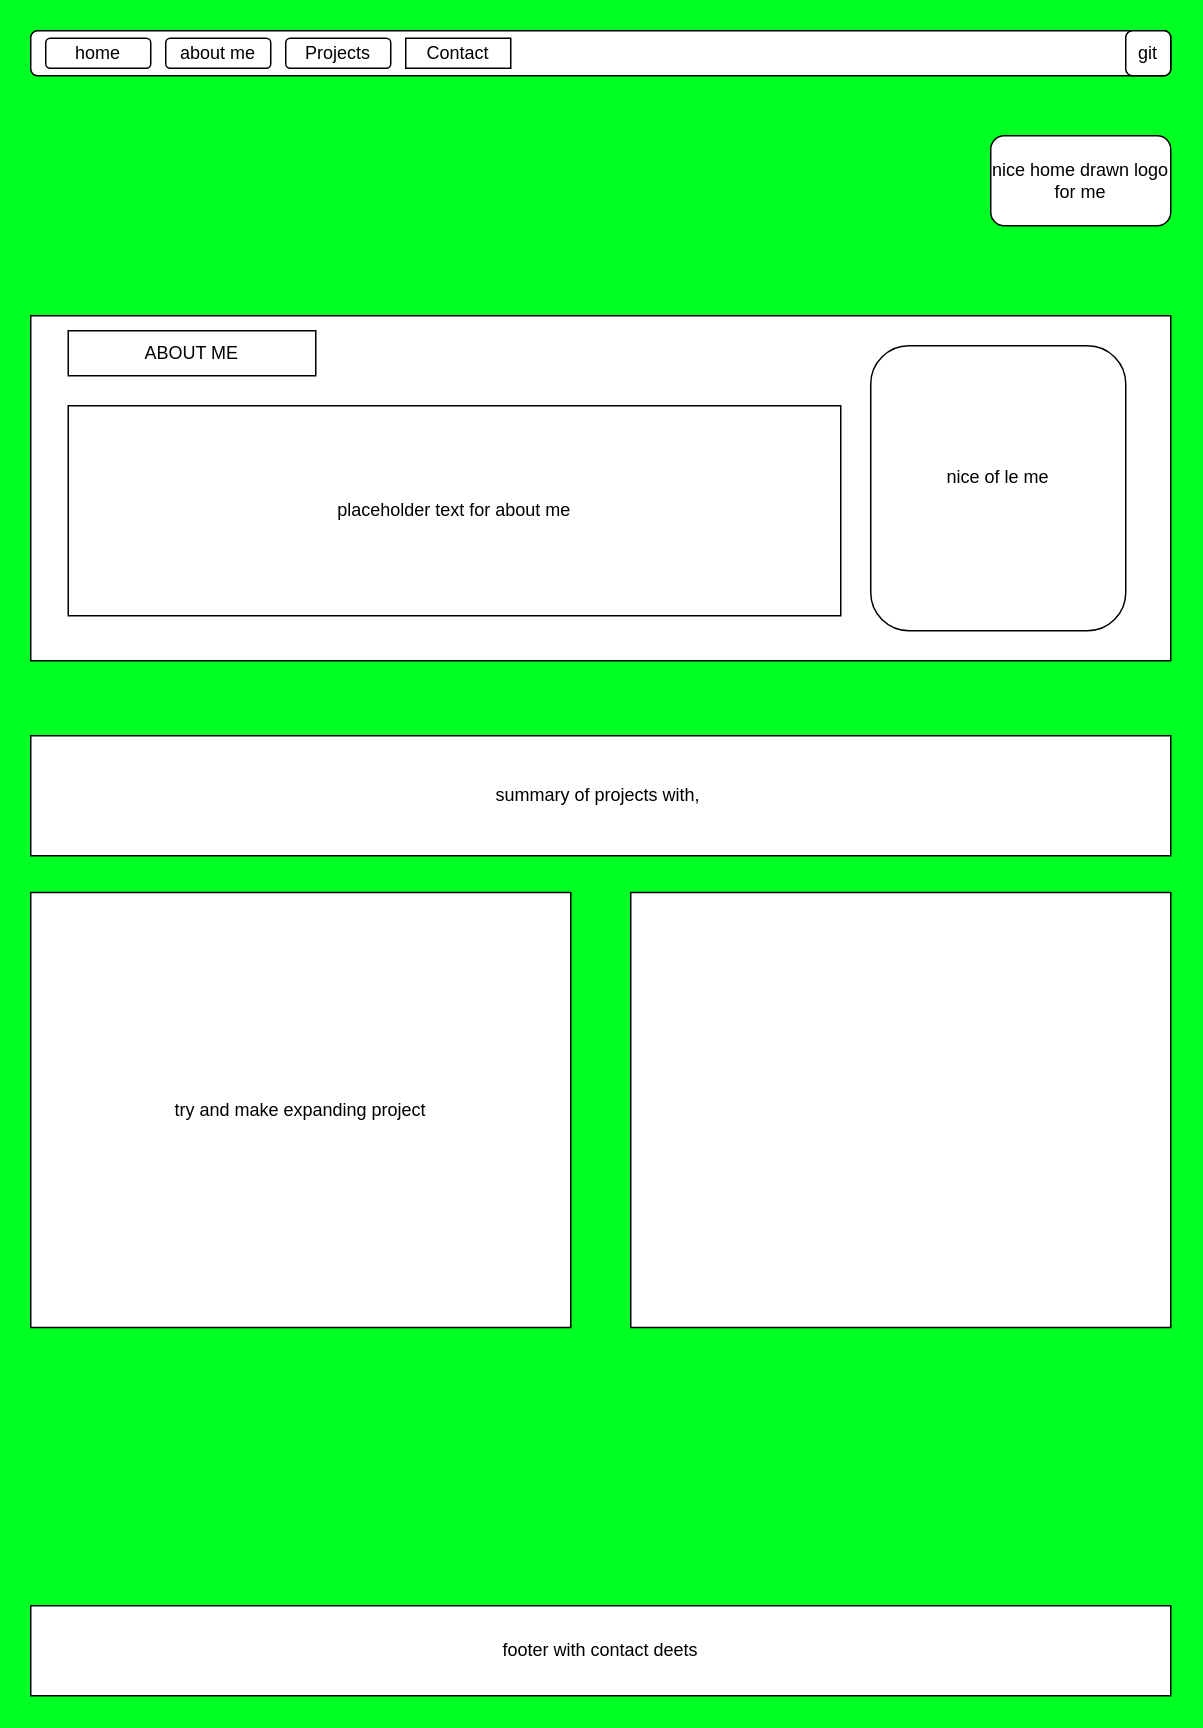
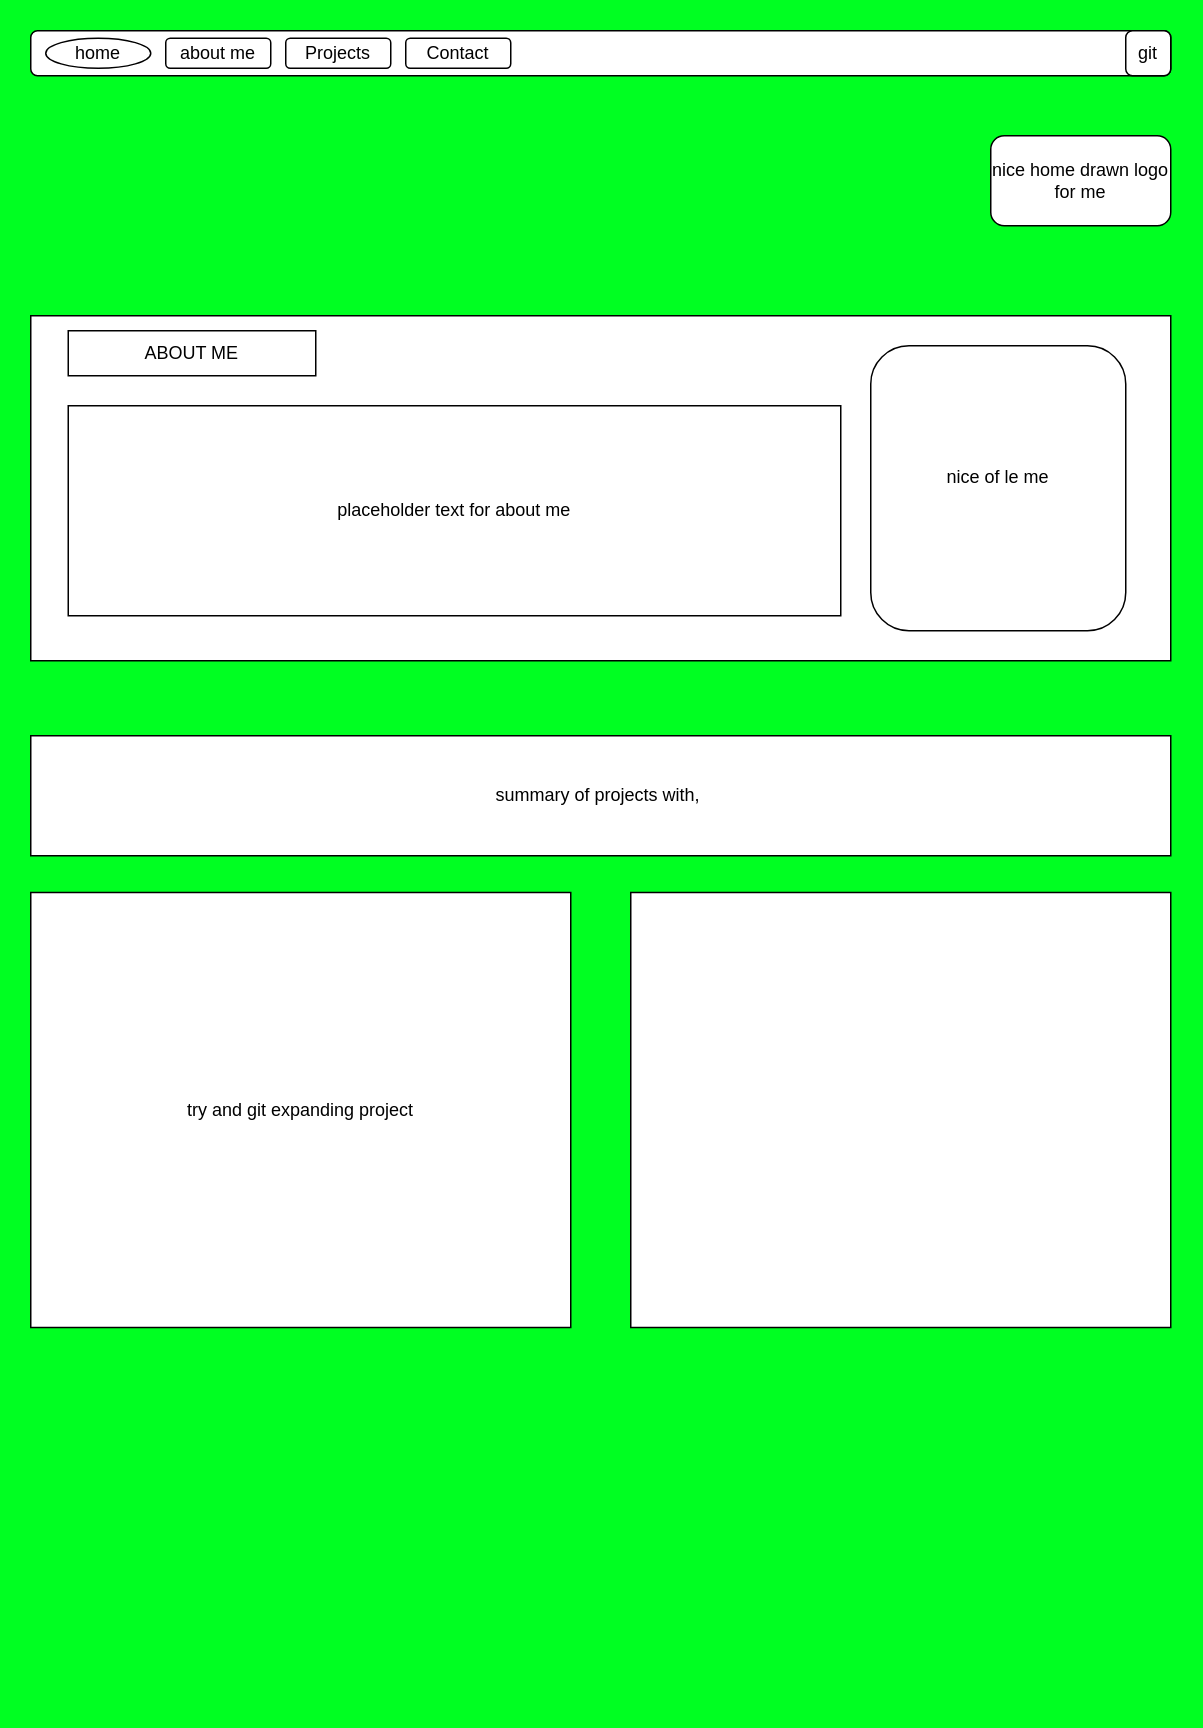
node "home": shape rounded rectangle -> ellipse
node "Contact": shape rectangle -> rounded rectangle
node "try and make expanding project": label "try and make expanding project" -> "try and git expanding project"
node "footer with contact deets": removed
